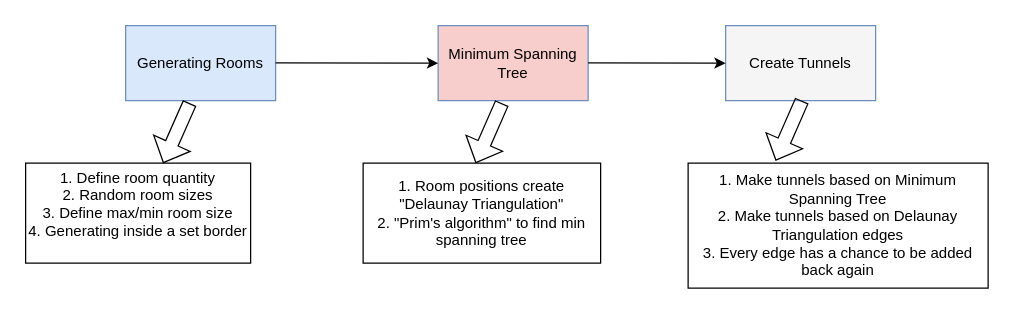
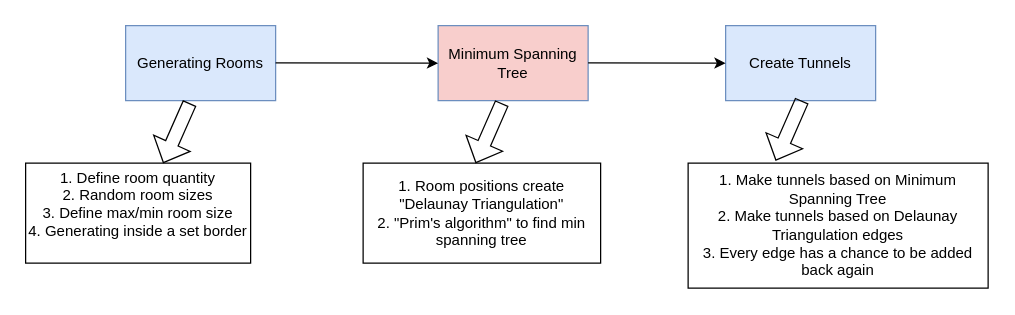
node "Create Tunnels": fillcolor #f5f5f5 -> #dae8fc
